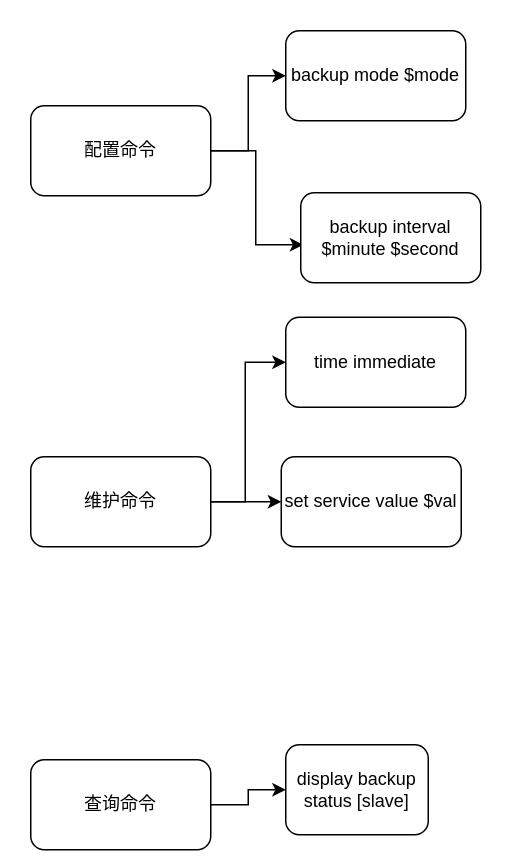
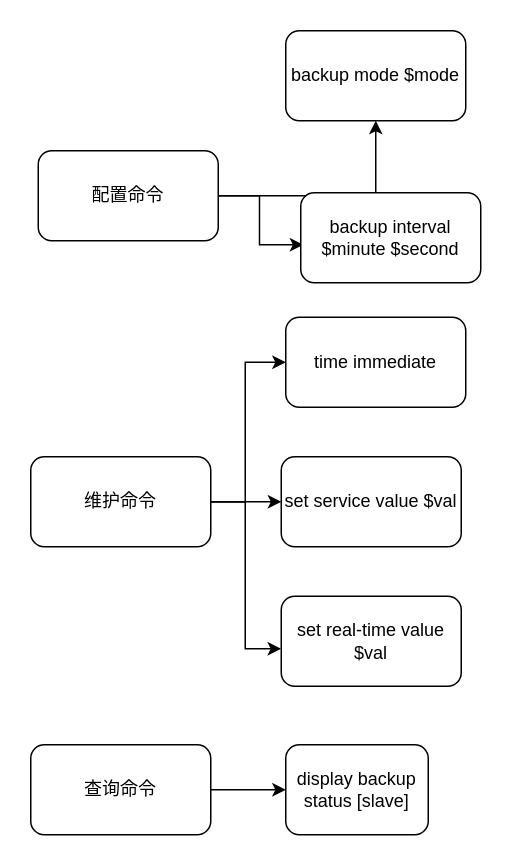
node "配置命令": moved (121, 151) -> (128, 196)
edge "维护命令" -> "set real-time value $val": added
node "set real-time value $val": added
node "查询命令": moved (121, 805) -> (121, 790)
